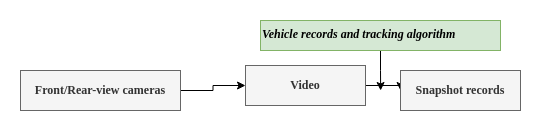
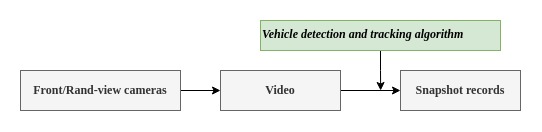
node "Vehicle records and tracking algorithm": label "Vehicle records and tracking algorithm" -> "Vehicle detection and tracking algorithm"
node "Video": moved (306, 86) -> (281, 91)
node "Front/Rear-view cameras": label "Front/Rear-view cameras" -> "Front/Rand-view cameras"
